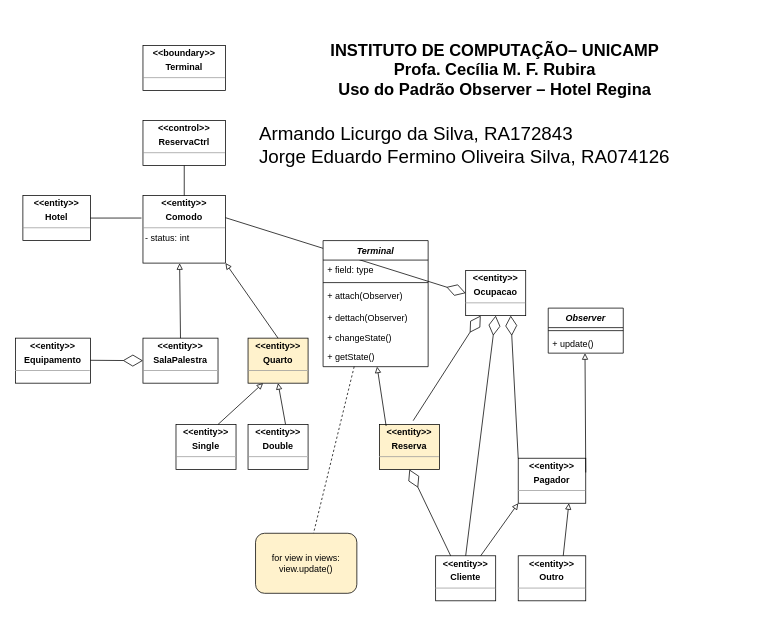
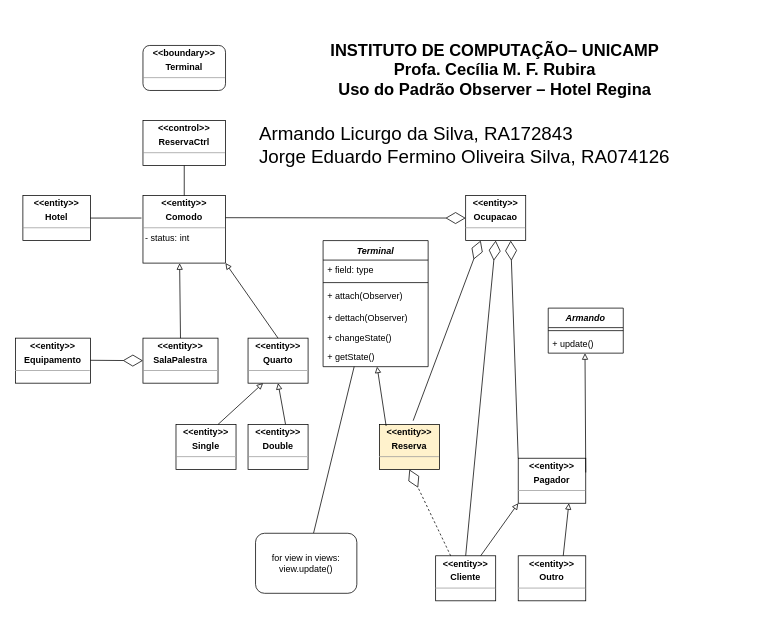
node "<<boundary>> Terminal": shape rectangle -> rounded rectangle
node "<<entity>> Ocupacao": moved (495, 293) -> (495, 218)
node "Observer": label "Observer" -> "Armando"
node "<<entity>> Quarto": fillcolor #fff2cc -> #ffffff
edge "+ getState()" -- "for view in views: view.update()": style dashed -> solid
edge "<<entity>> Cliente" -> "<<entity>> Reserva": style solid -> dashed
node "for view in views: view.update()": fillcolor #fff2cc -> #ffffff
